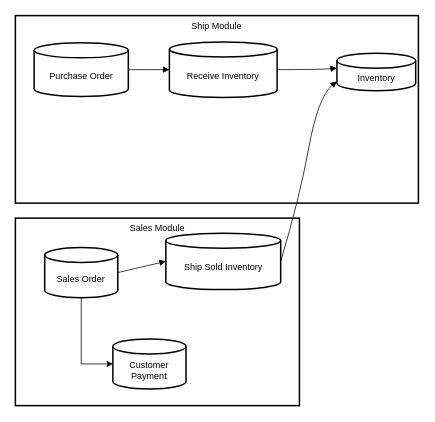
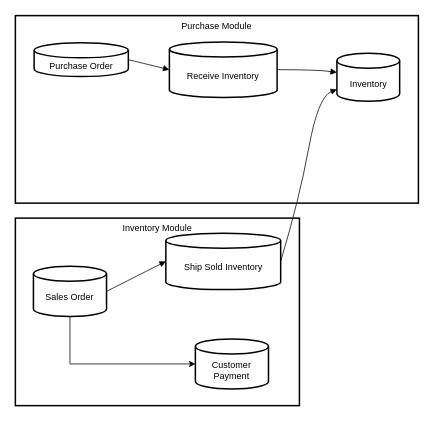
node "Ship Module": label "Ship Module" -> "Purchase Module"
node "Purchase Order": size 94x54 -> 94x34
node "Inventory": size 79x38 -> 63x48
node "Sales Module": label "Sales Module" -> "Inventory Module"
node "Sales Order": moved (81, 272) -> (70, 291)
node "Customer Payment": moved (149, 364) -> (232, 364)
